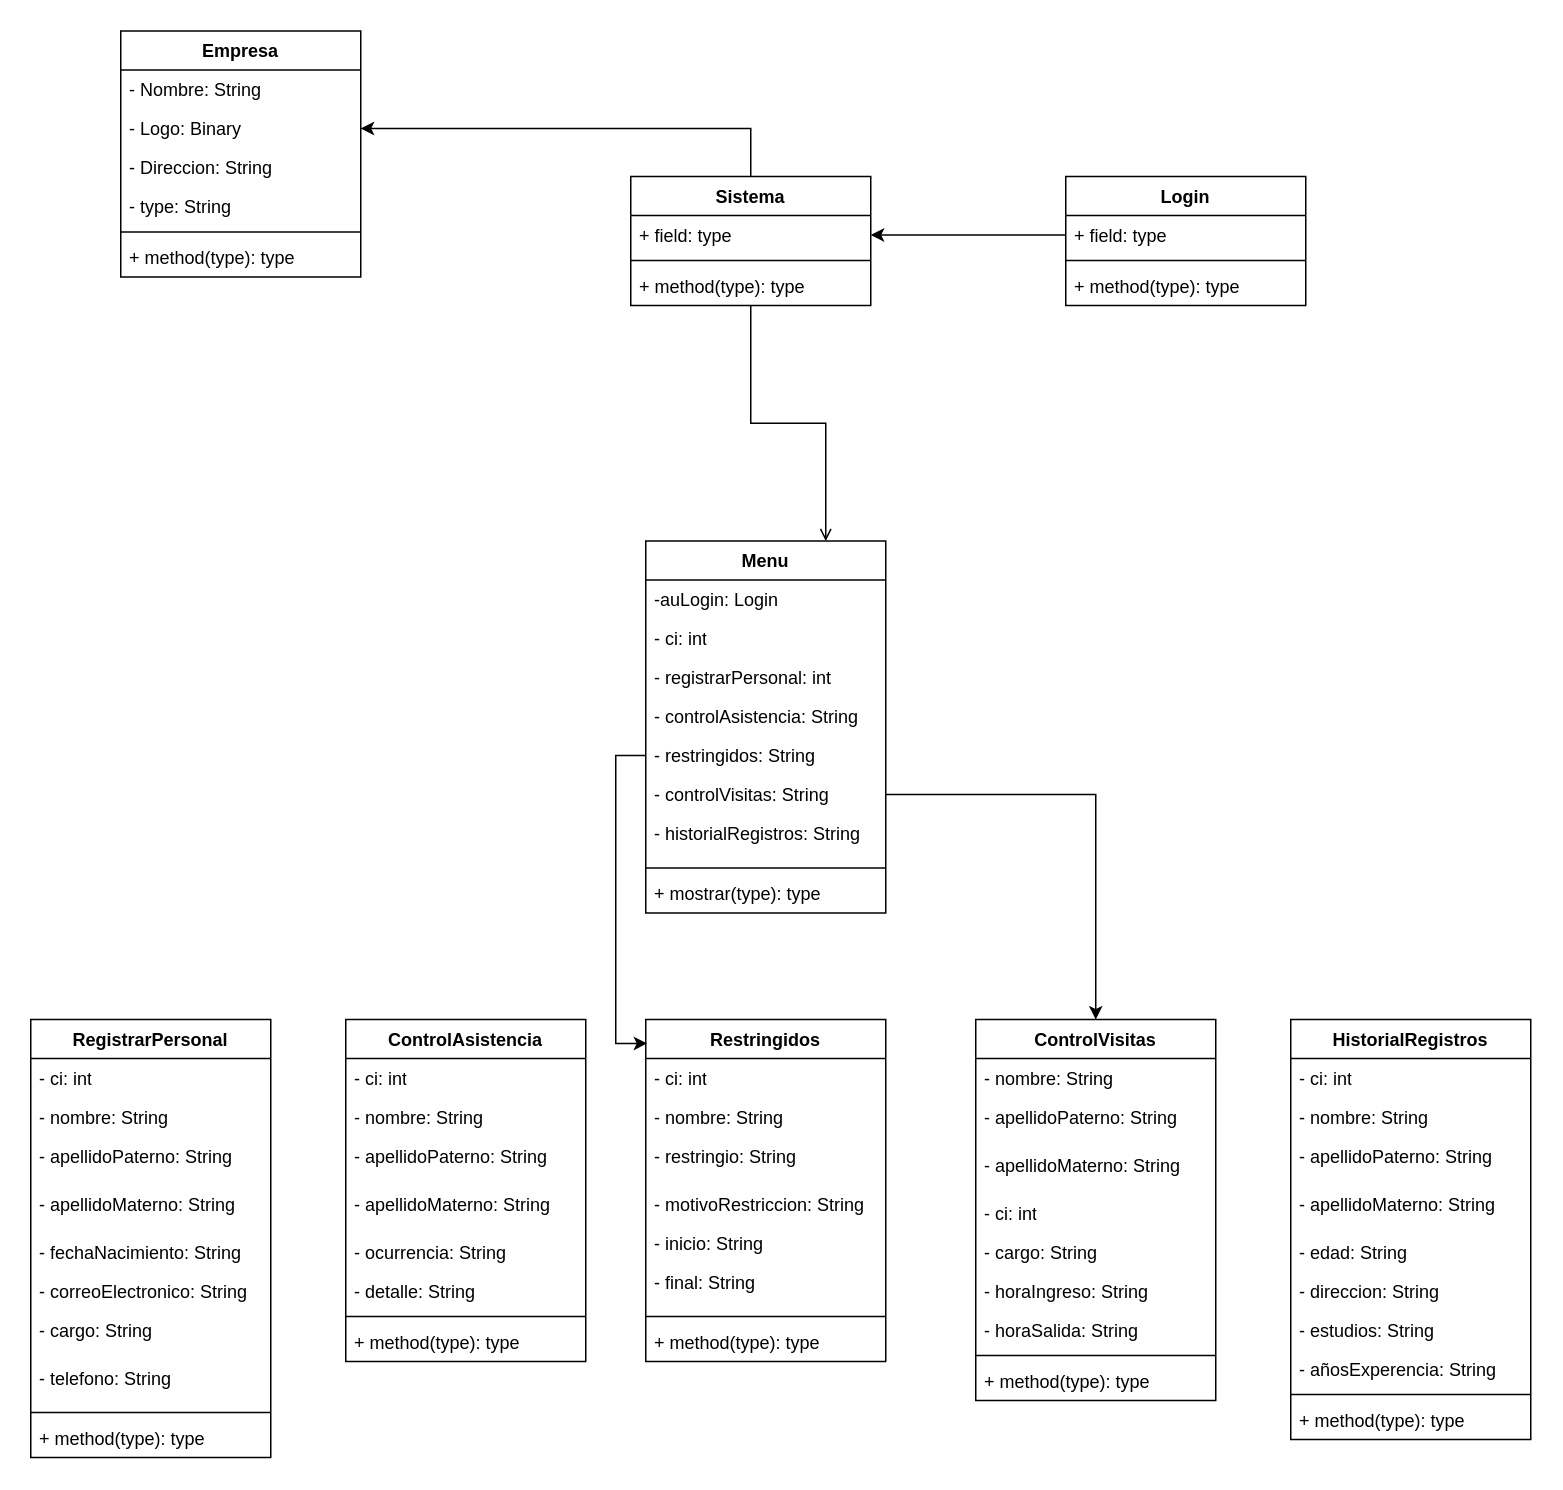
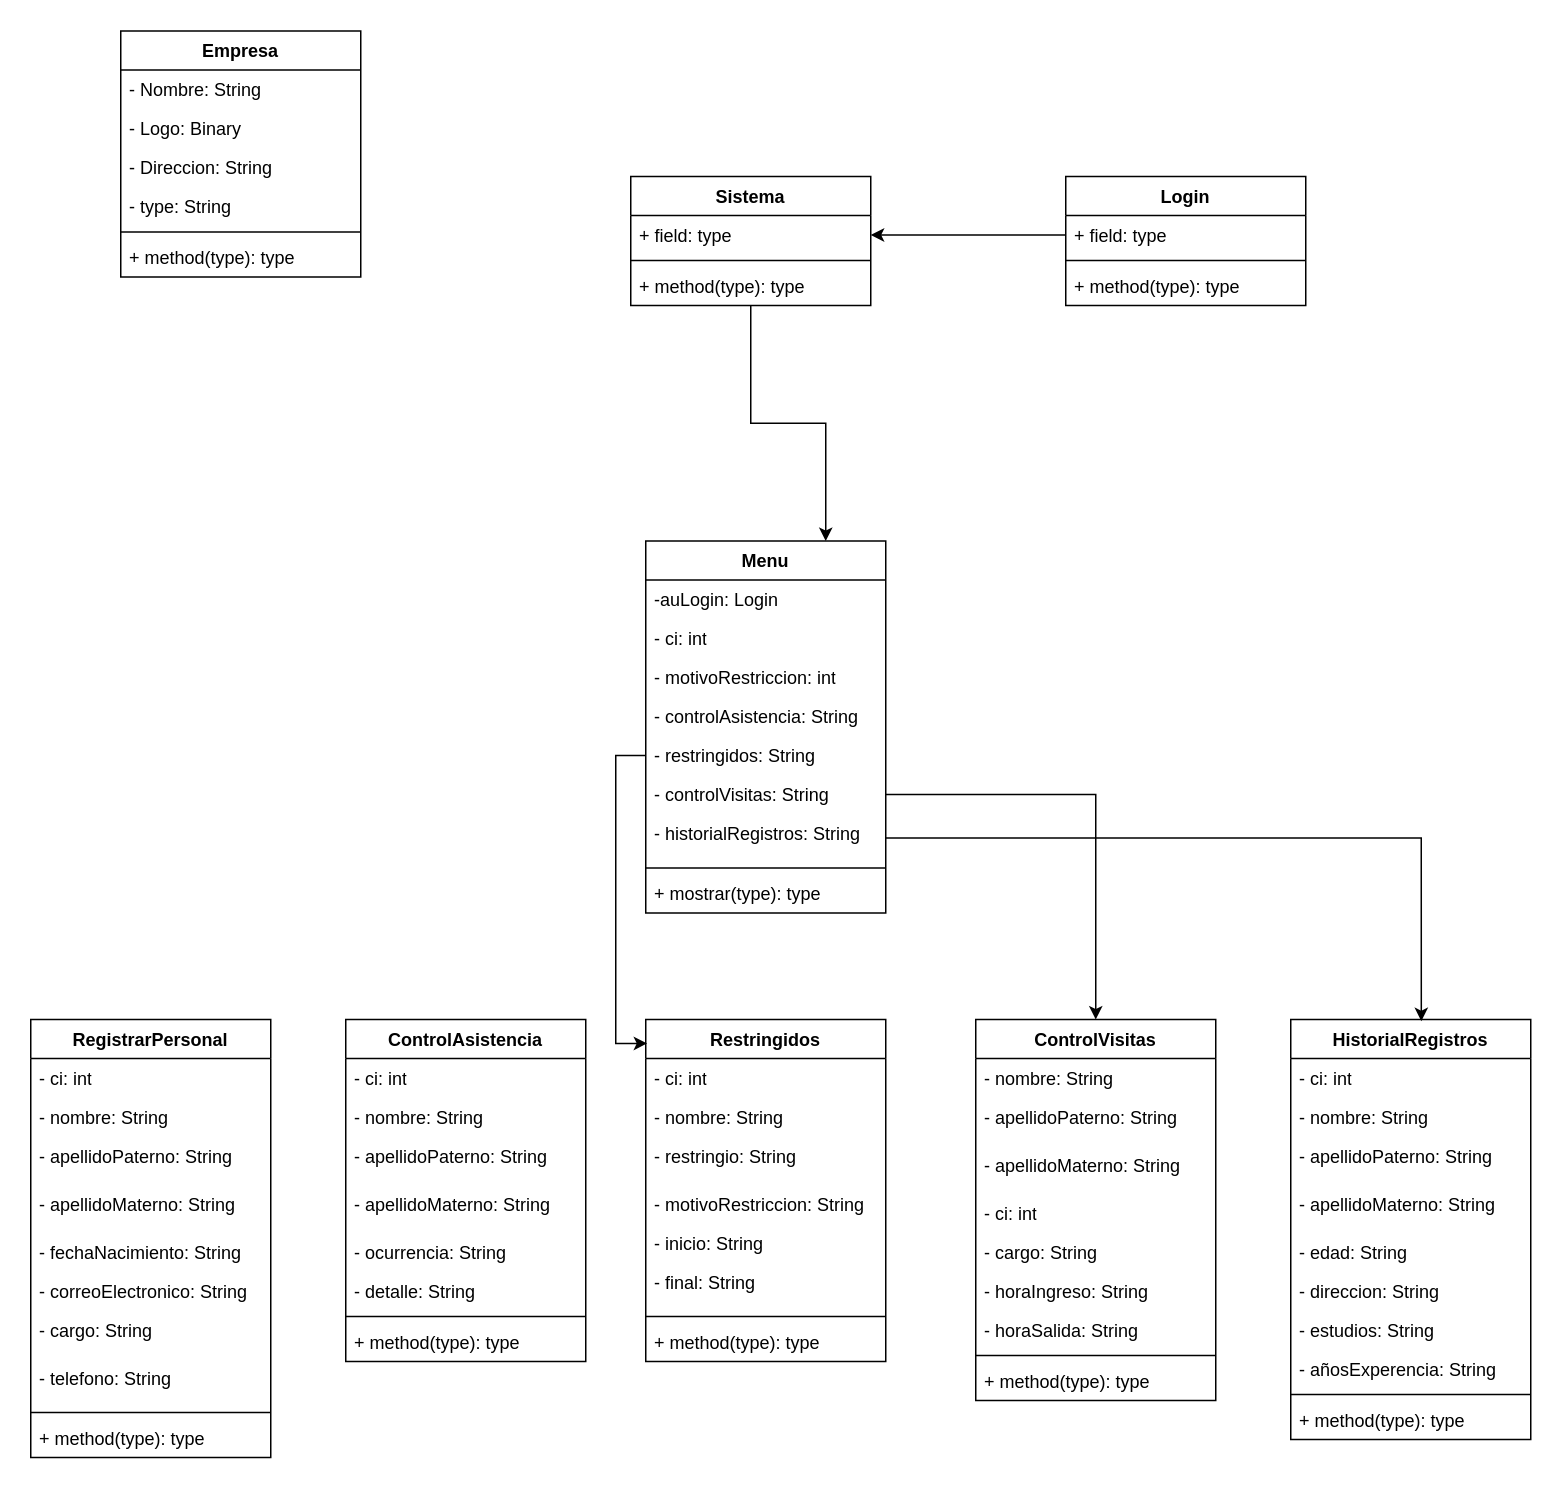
edge "Sistema" -> "- Logo: Binary": removed
edge "Sistema" -> "Menu": arrowhead open -> classic
node "- registrarPersonal: int": label "- registrarPersonal: int" -> "- motivoRestriccion: int"
edge "- historialRegistros: String" -> "HistorialRegistros": added
